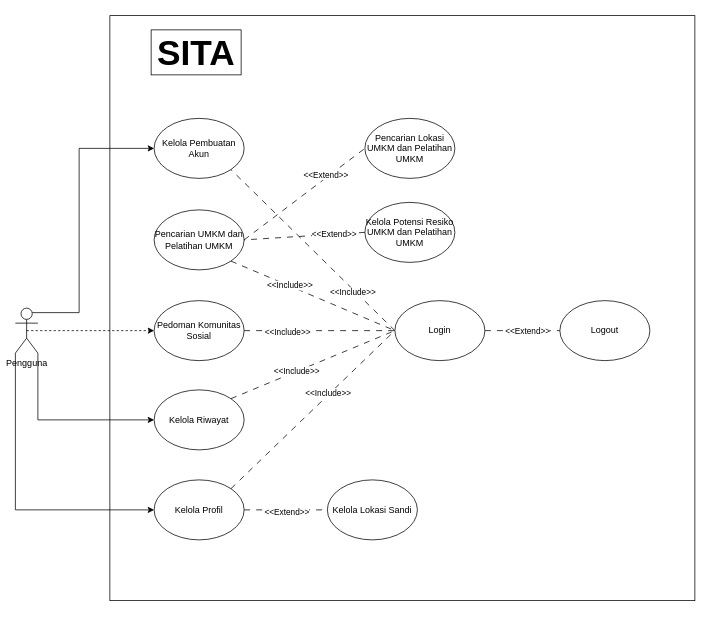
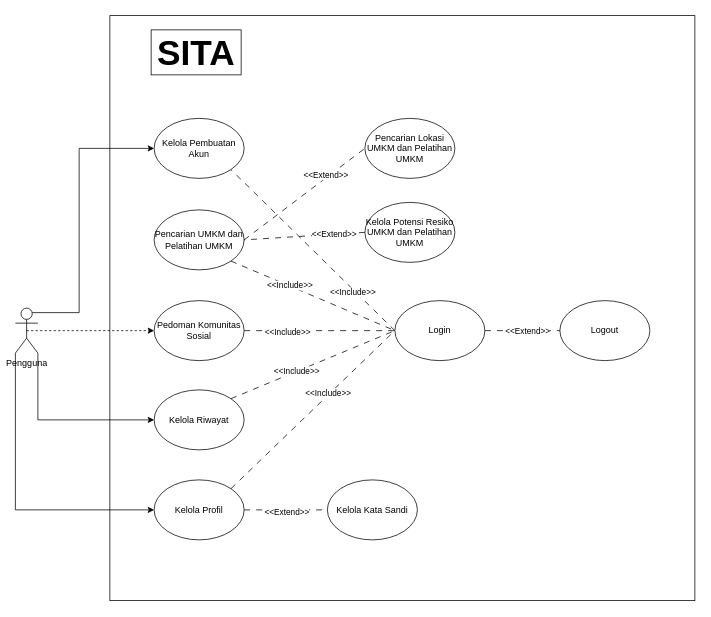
node "Kelola Lokasi Sandi": label "Kelola Lokasi Sandi" -> "Kelola Kata Sandi"
